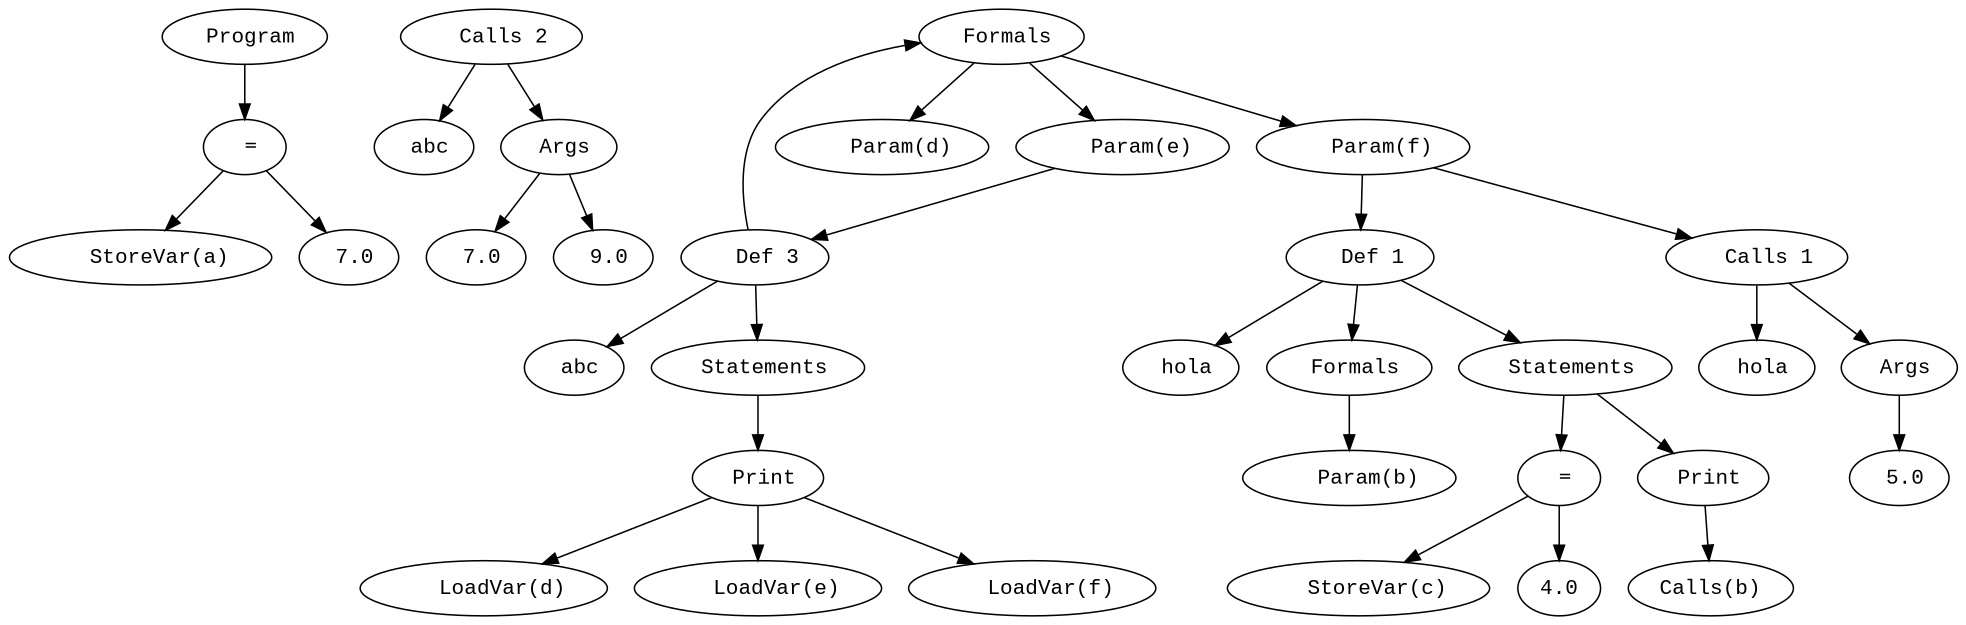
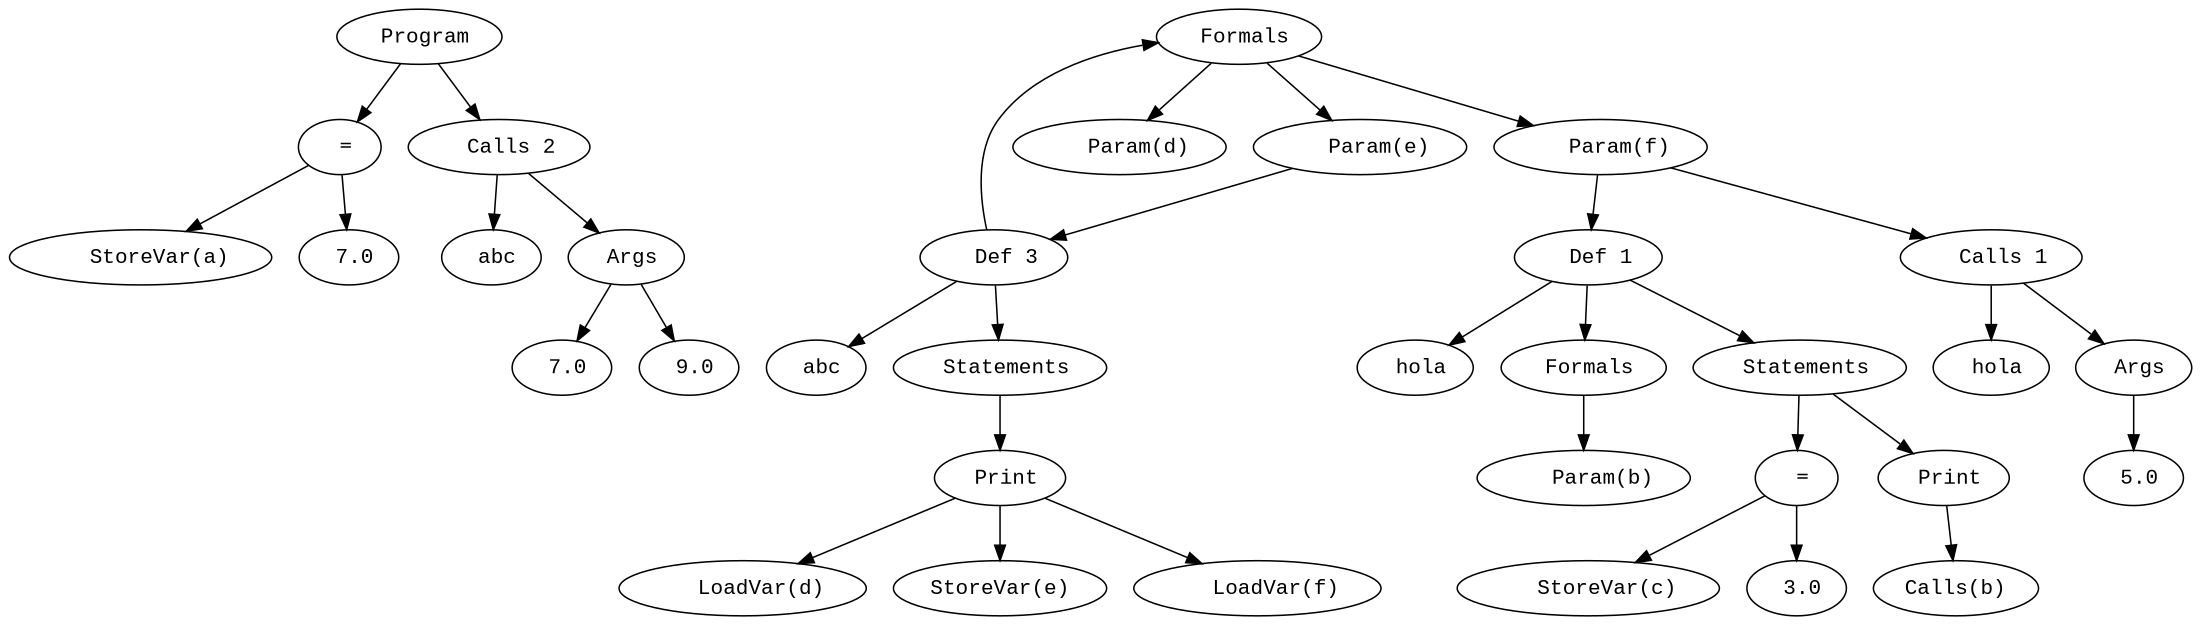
edge "Program" -> "Calls 2": added
node "LoadVar(e)": label "LoadVar(e)" -> "StoreVar(e)"
node "4.0": label "4.0" -> "3.0"
